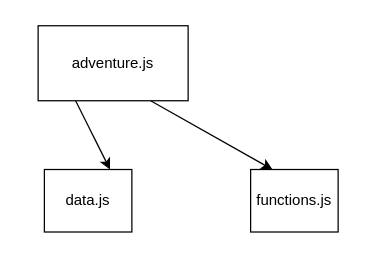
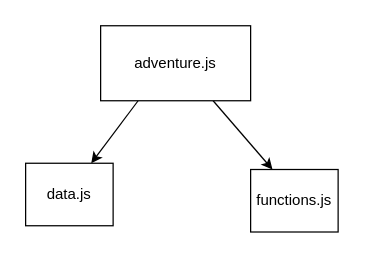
node "adventure.js": moved (113, 63) -> (176, 63)
node "data.js": moved (88, 201) -> (69, 194)
